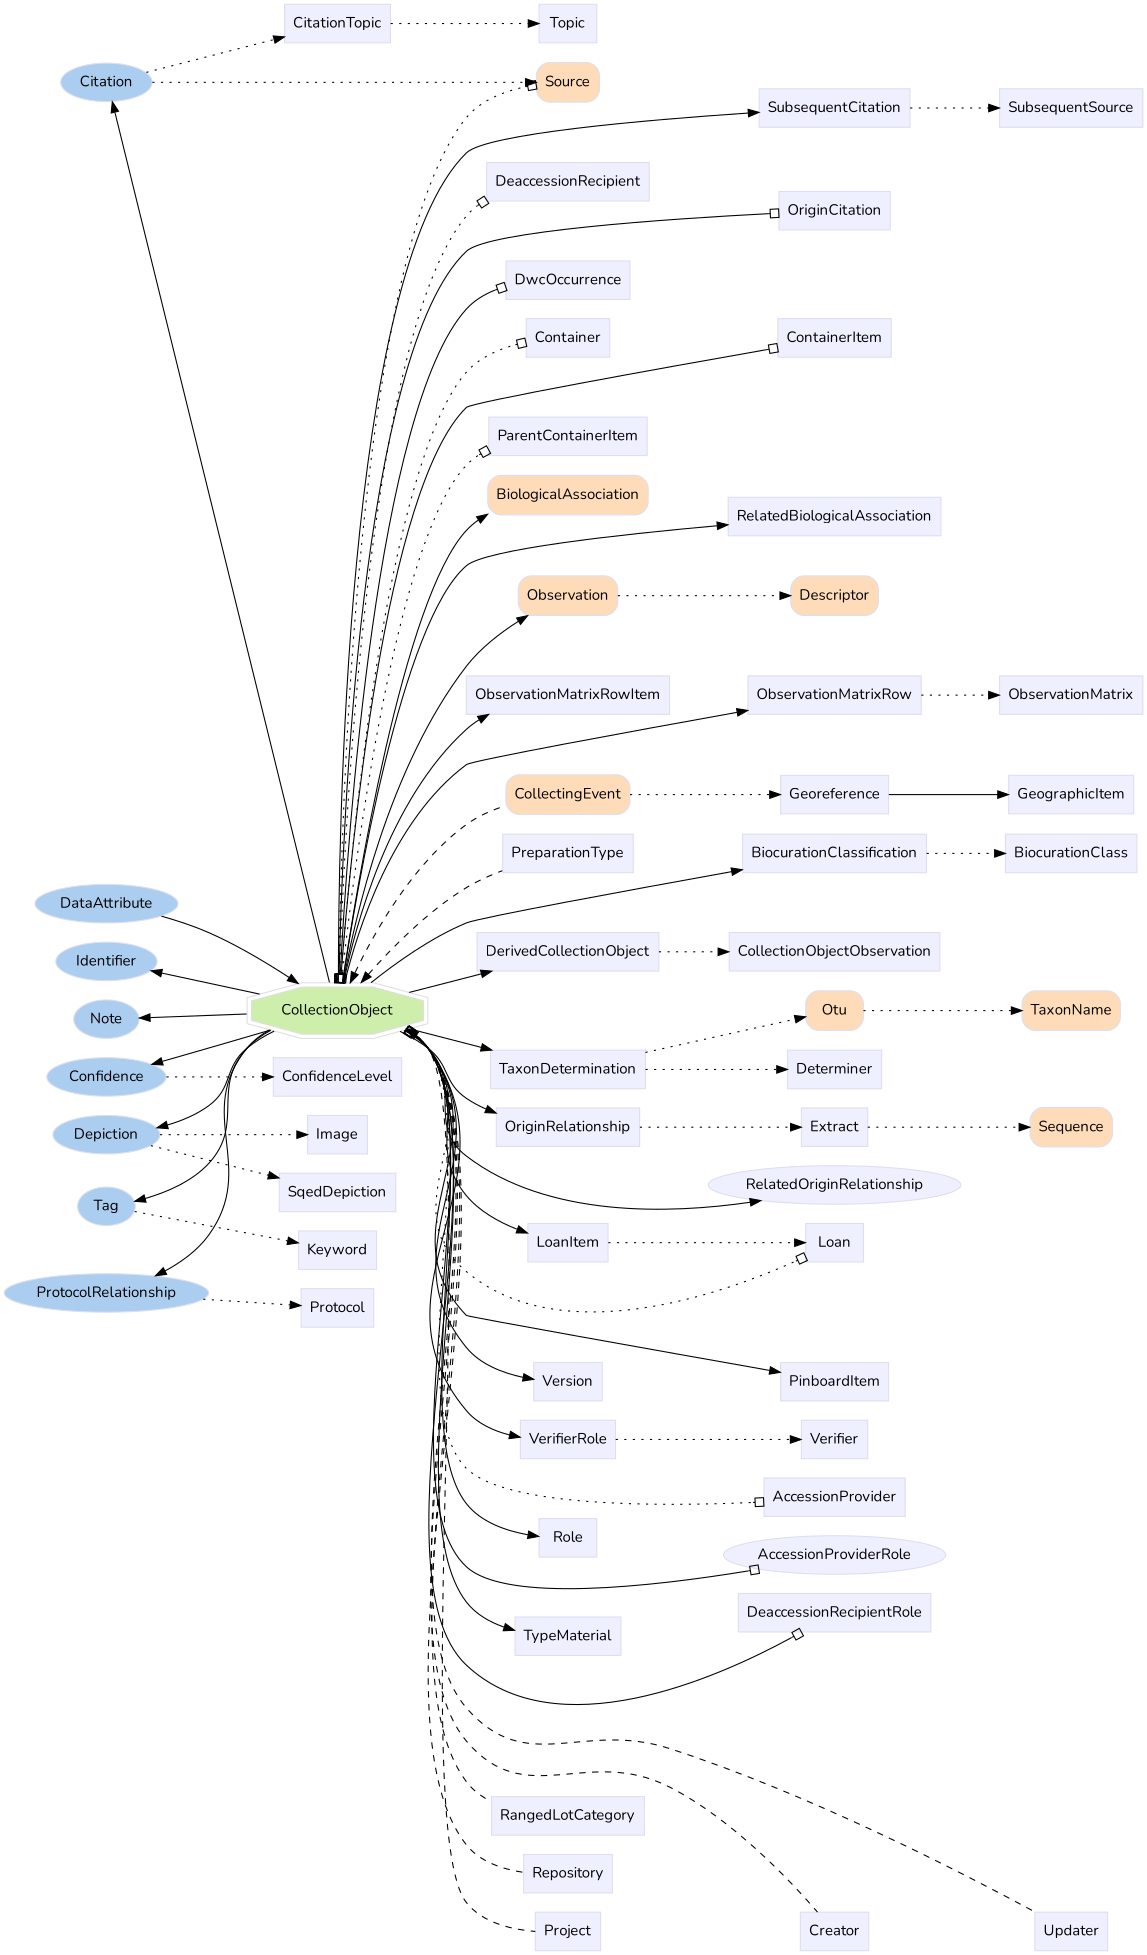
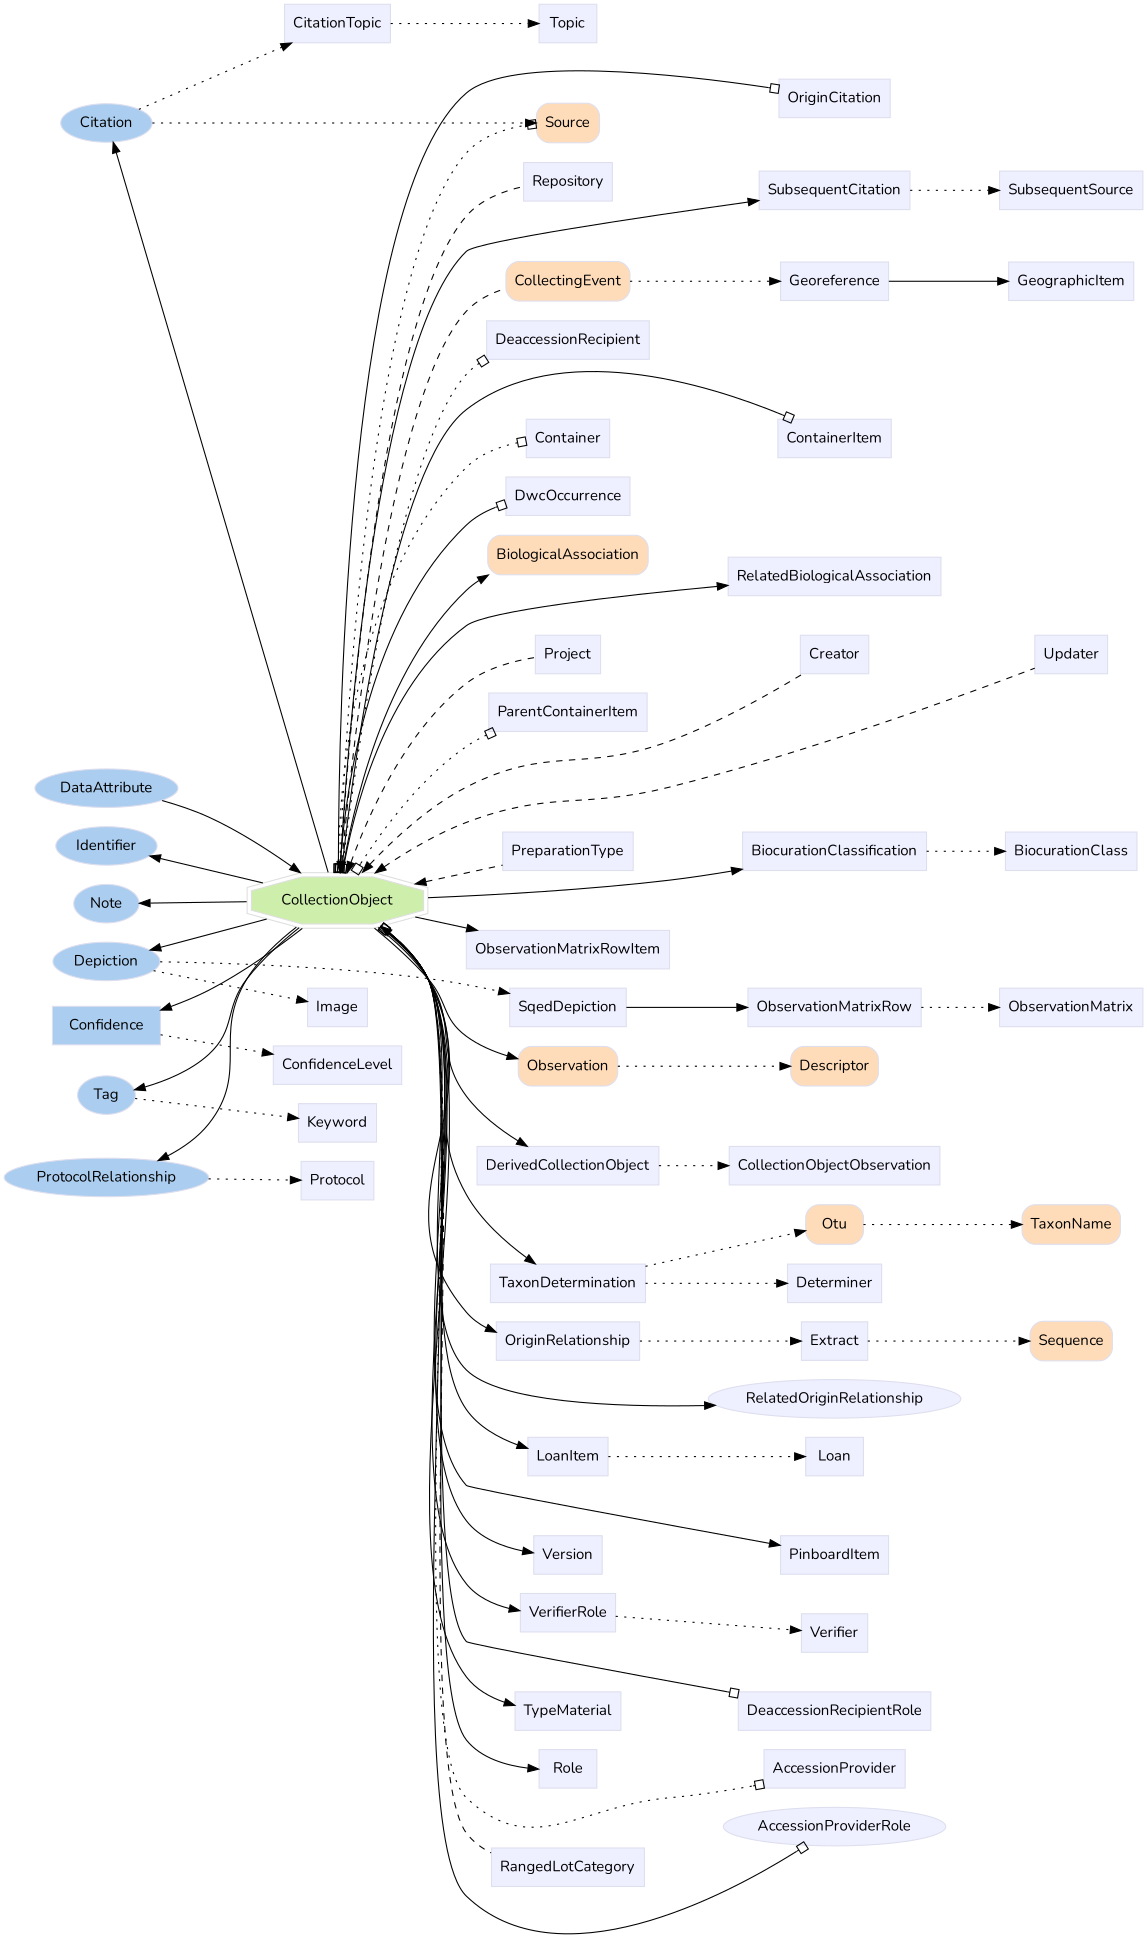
edge "CollectionObject" -> "ObservationMatrixRow": now "SqedDepiction" -> "ObservationMatrixRow"
node "Confidence": shape ellipse -> box
edge "CollectionObject" -- "Loan": removed
